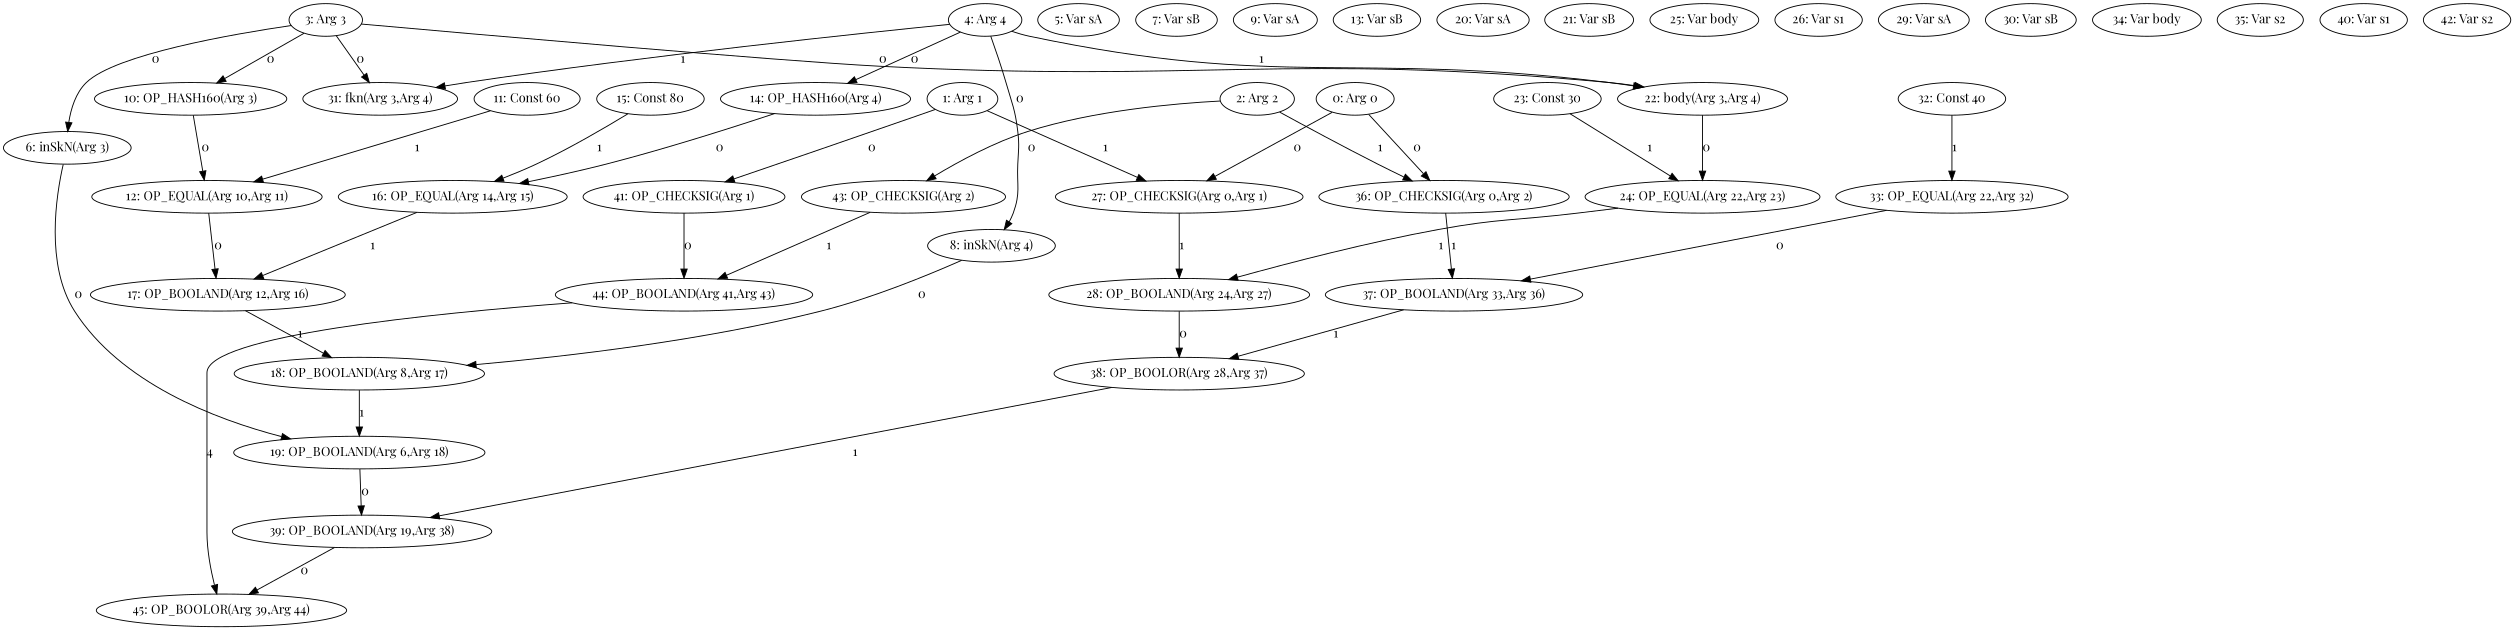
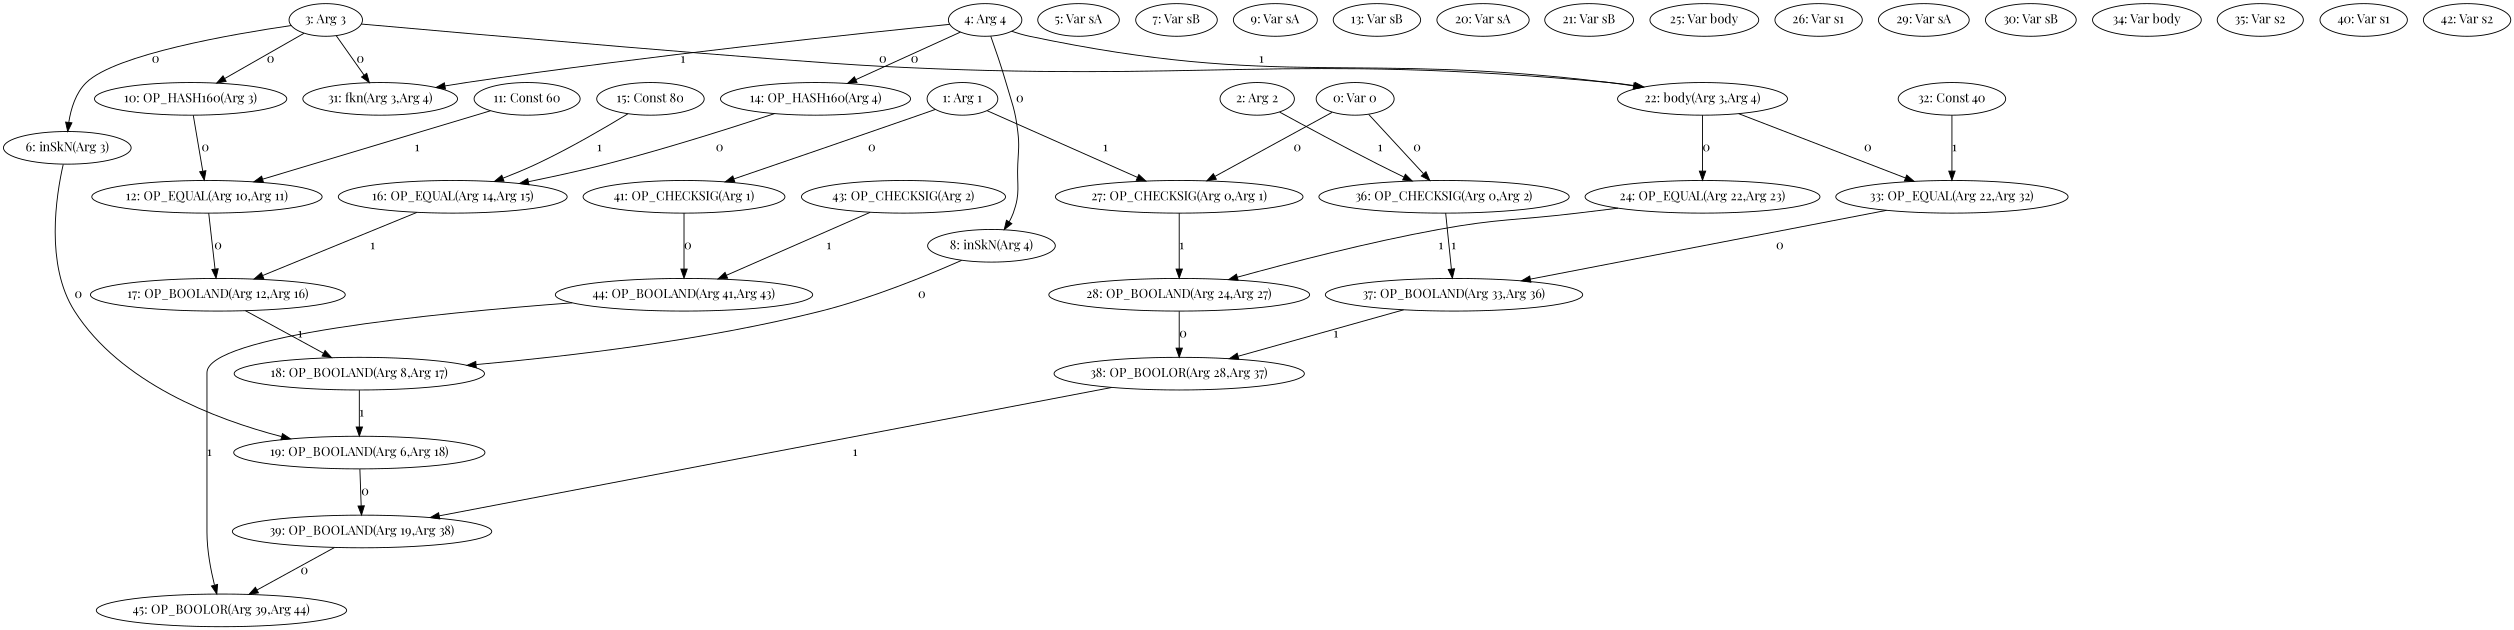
node "0: Arg 0": label "0: Arg 0" -> "0: Var 0"
node "23: Const 30": removed
edge "2: Arg 2" -> "43: OP_CHECKSIG(Arg 2)": removed, label "0"
edge "22: body(Arg 3,Arg 4)" -> "33: OP_EQUAL(Arg 22,Arg 32)": added, label "0"
edge "44: OP_BOOLAND(Arg 41,Arg 43)" -> "45: OP_BOOLOR(Arg 39,Arg 44)": label "4" -> "1"
